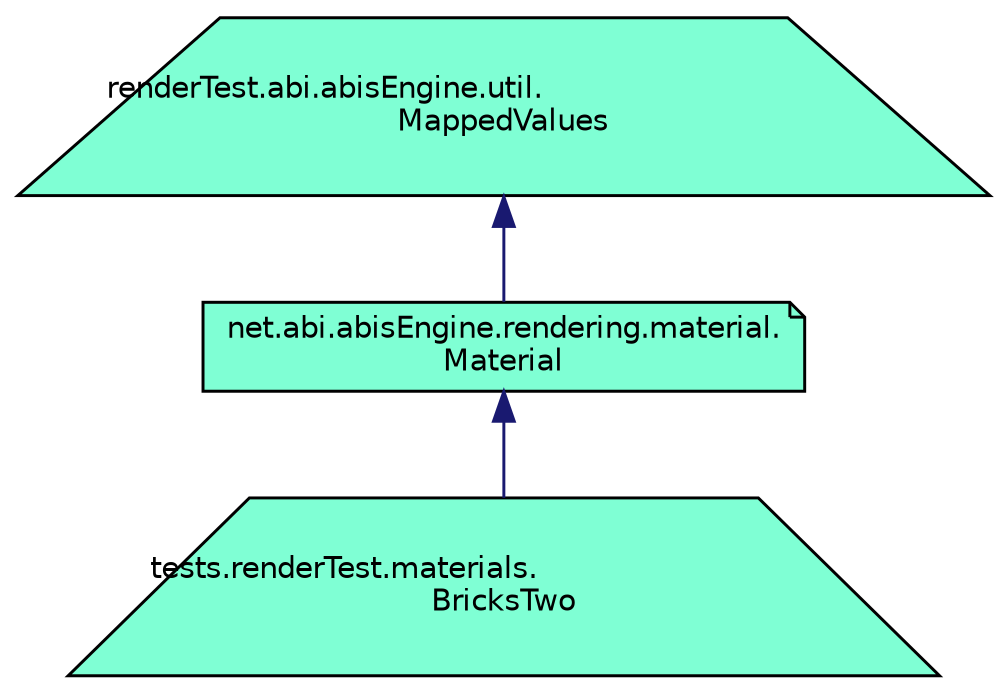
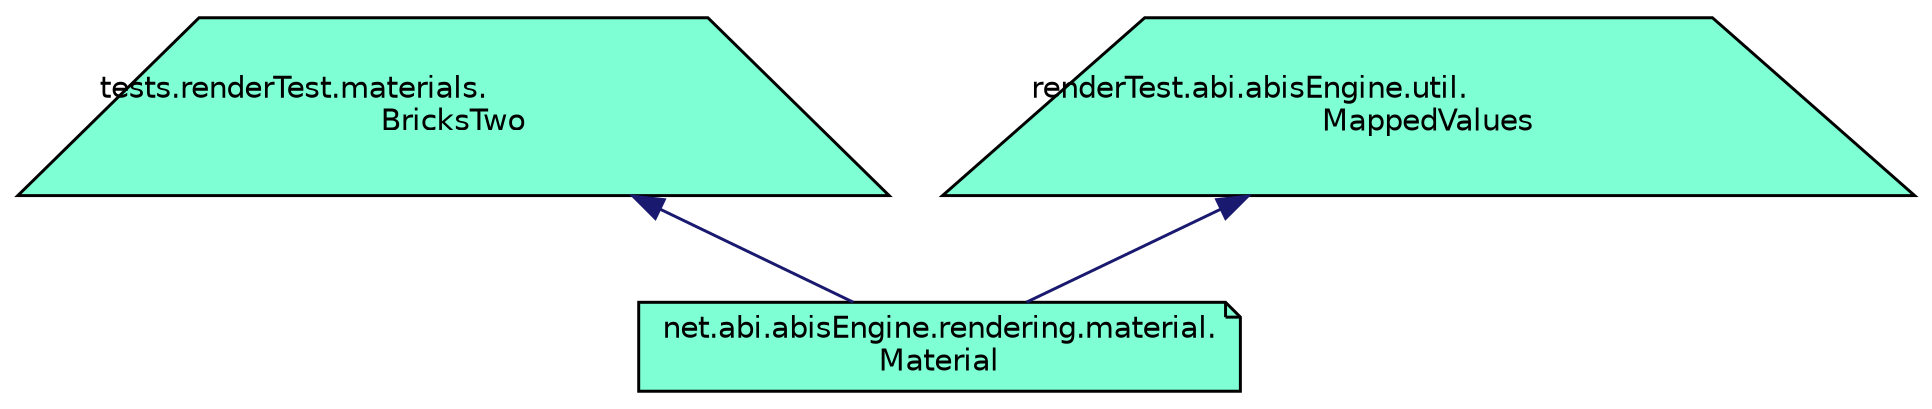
edge "tests.renderTest.materials. BricksTwo" -> "net.abi.abisEngine.rendering.material. Material": reversed
